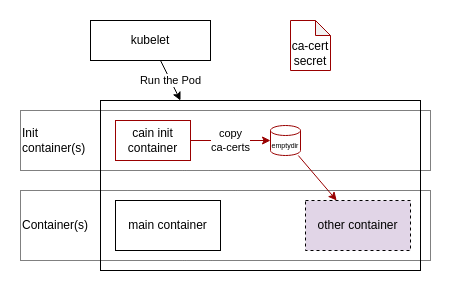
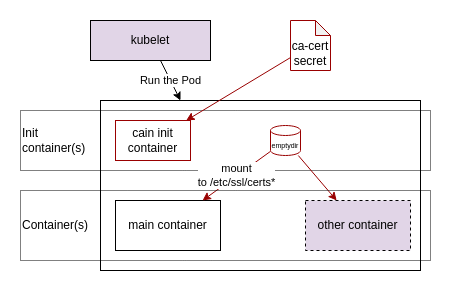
node "kubelet": fillcolor #ffffff -> #e1d5e7
edge "ca-cert secret" -> "cain init container": added
edge "cain init container" -> "emptydir": removed, label "copy ca-certs"
edge "emptydir" -> "main container": added, label "mount to /etc/ssl/certs*"
